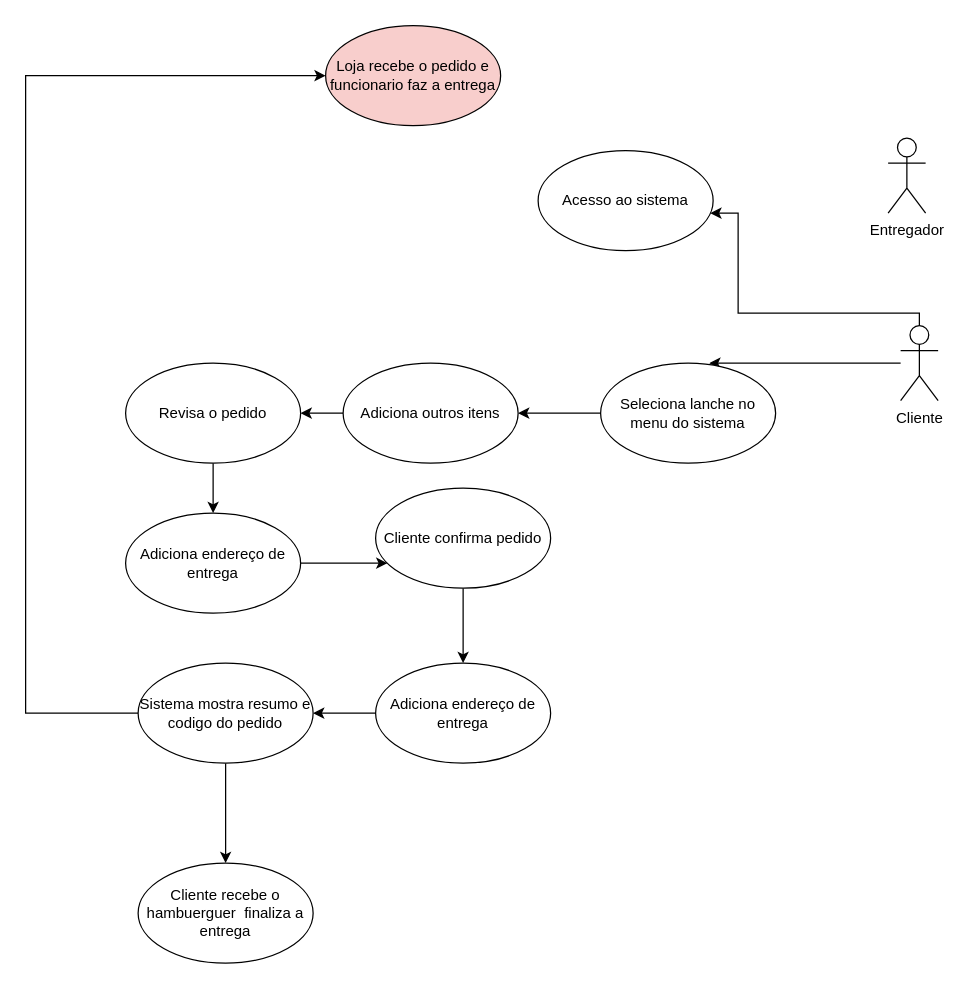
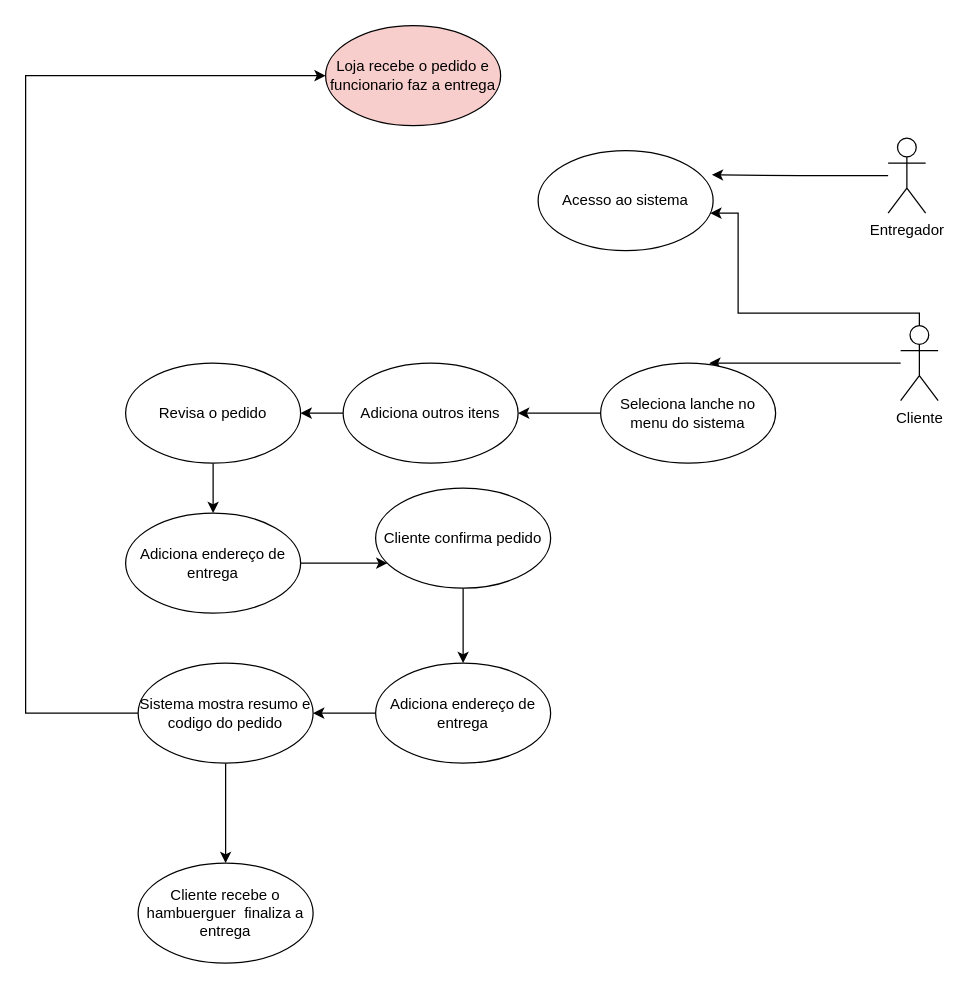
edge "Entregador" -> "Acesso ao sistema": added
